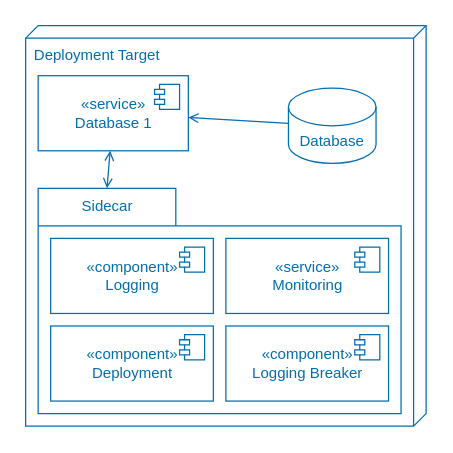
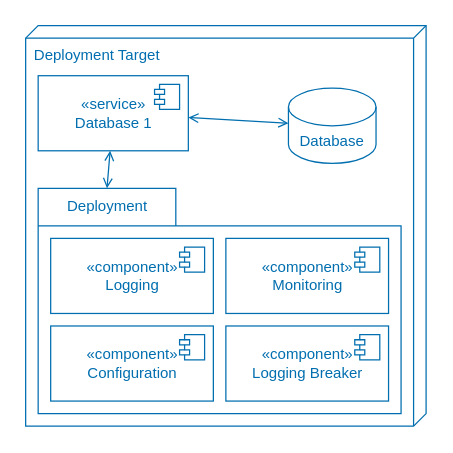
edge "Database" -> "«service» Database 1": arrowhead none -> open
node "Sidecar": label "Sidecar" -> "Deployment"
node "«service» Monitoring": label "«service» Monitoring" -> "«component» Monitoring"
node "«component» Deployment": label "«component» Deployment" -> "«component» Configuration"
